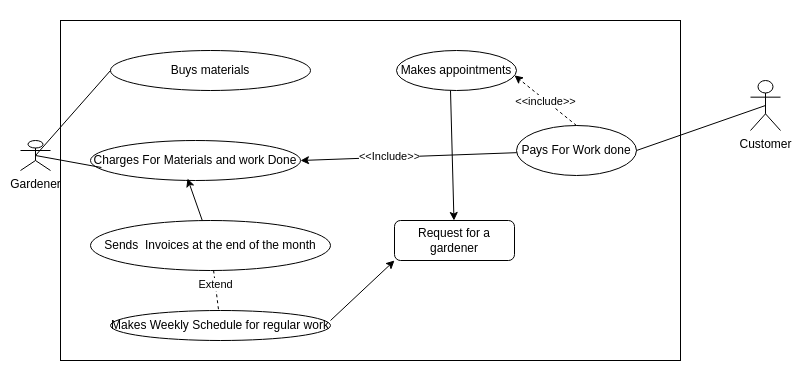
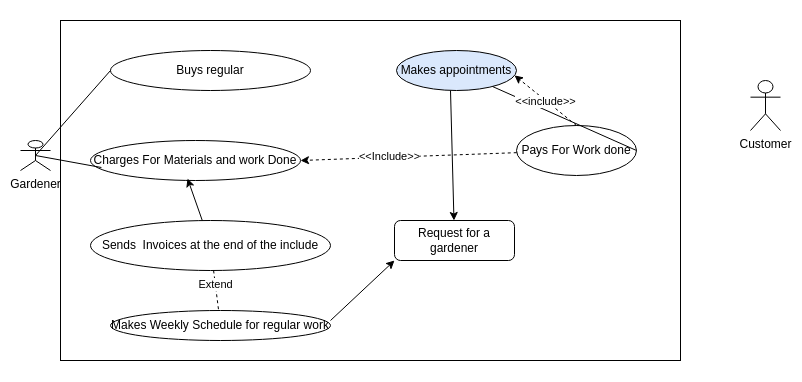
node "Buys materials": label "Buys materials" -> "Buys regular"
node "Makes appointments": fillcolor #ffffff -> #dae8fc
edge "Customer" -- "Pays For Work done": now "Makes appointments" -- "Pays For Work done"
edge "Pays For Work done" -> "Charges For Materials and work Done": style solid -> dashed
node "Sends Invoices at the end of the month": label "Sends Invoices at the end of the month" -> "Sends Invoices at the end of the include"
